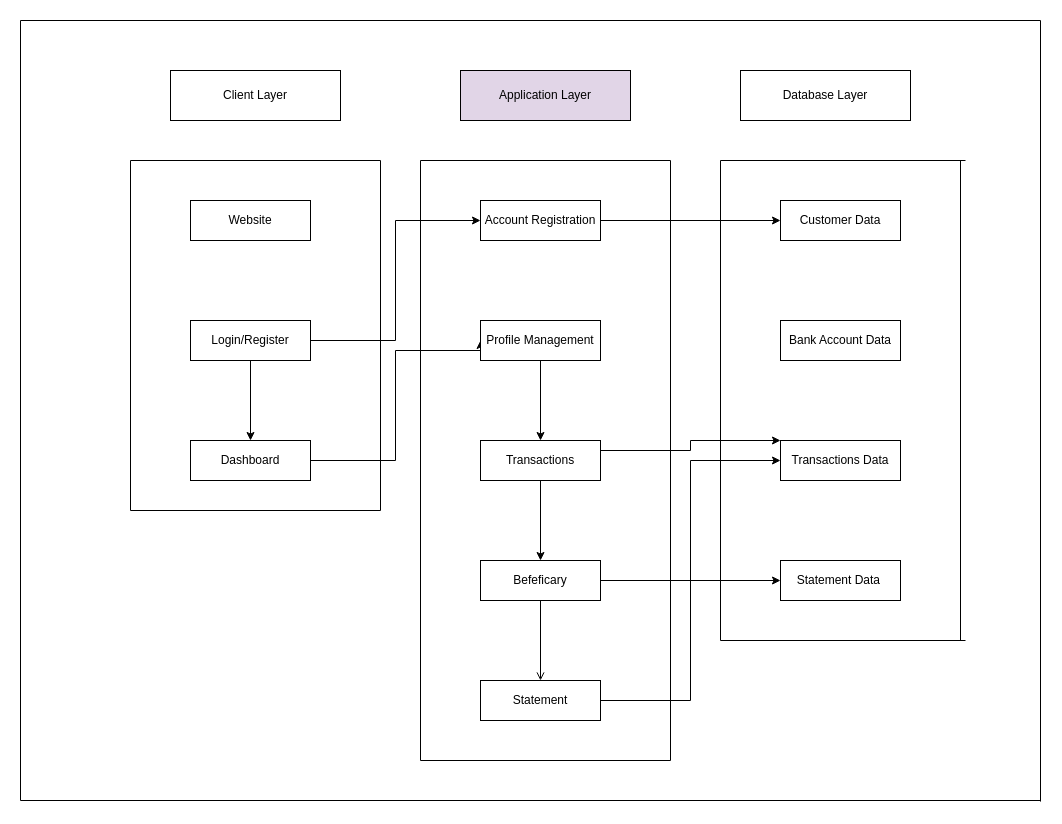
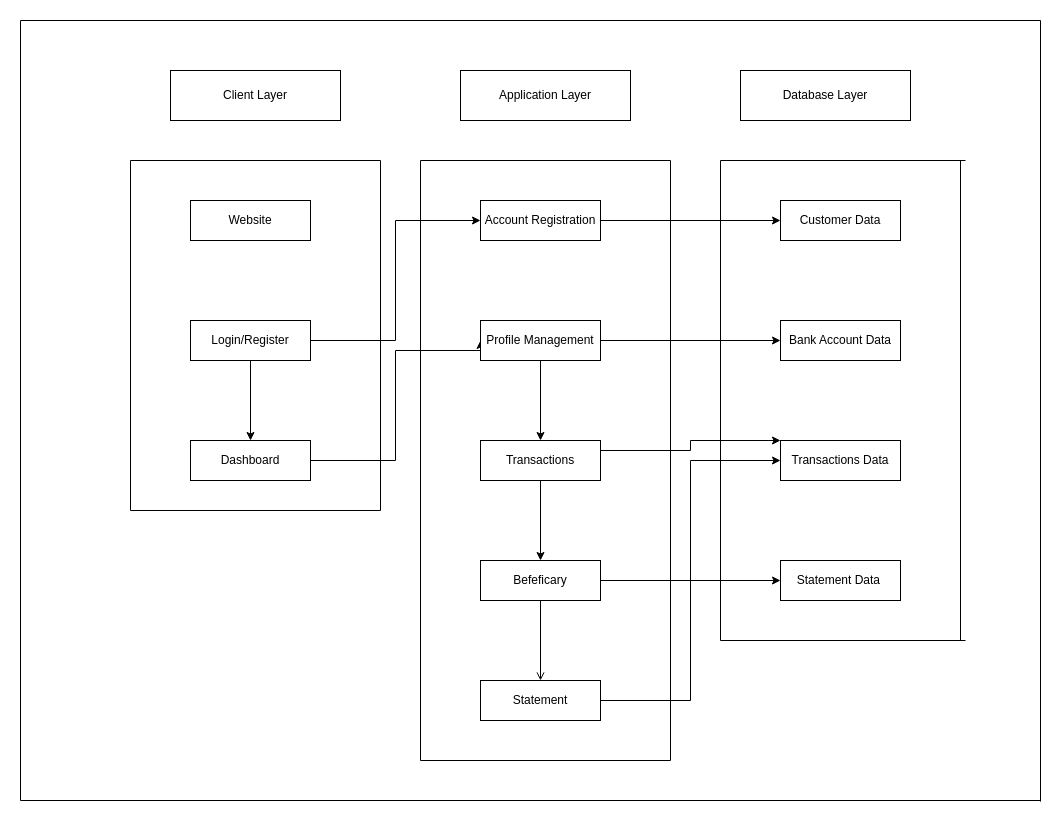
node "Application Layer": fillcolor #e1d5e7 -> #ffffff
edge "Profile Management" -> "Bank Account Data": added
